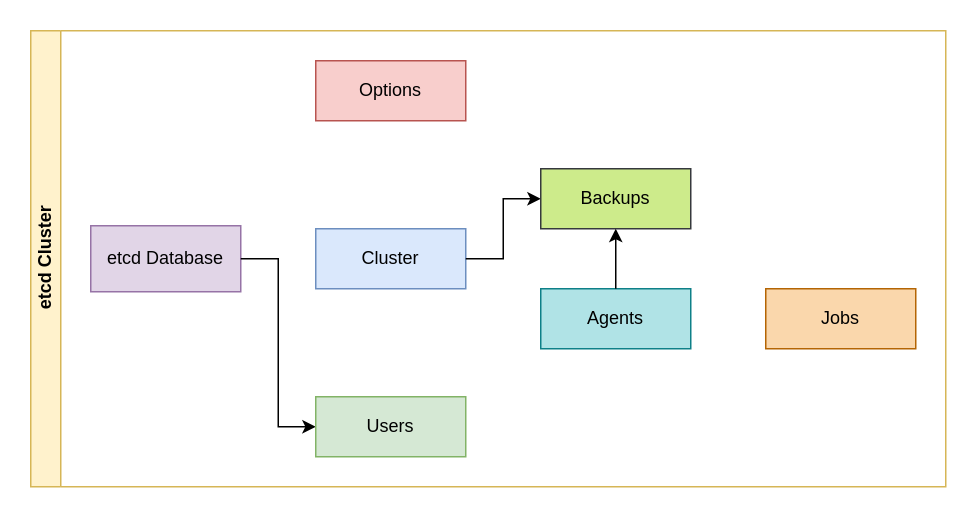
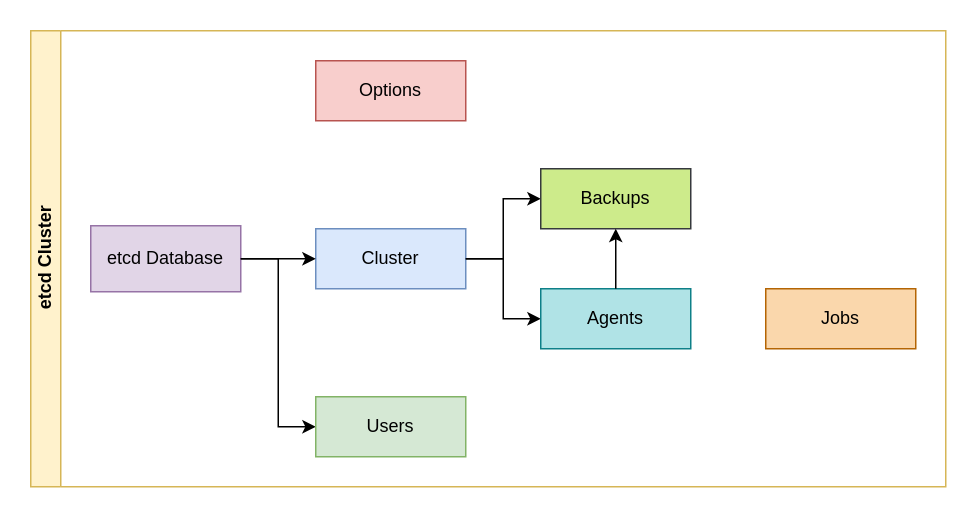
edge "etcd Database" -> "Cluster": added
edge "Cluster" -> "Agents": added
